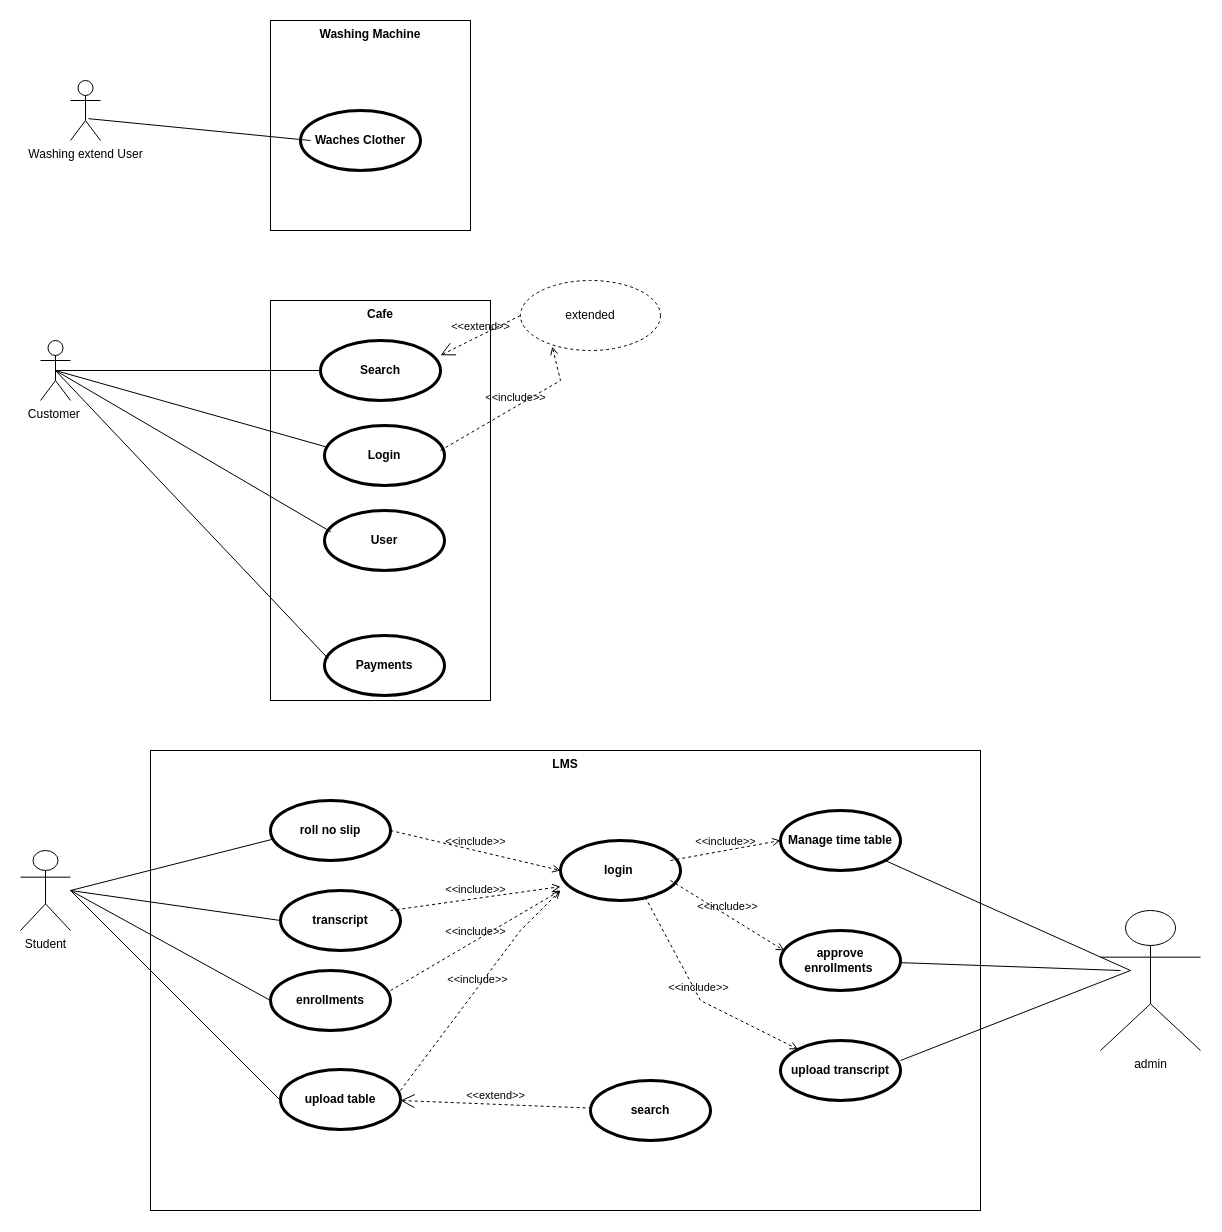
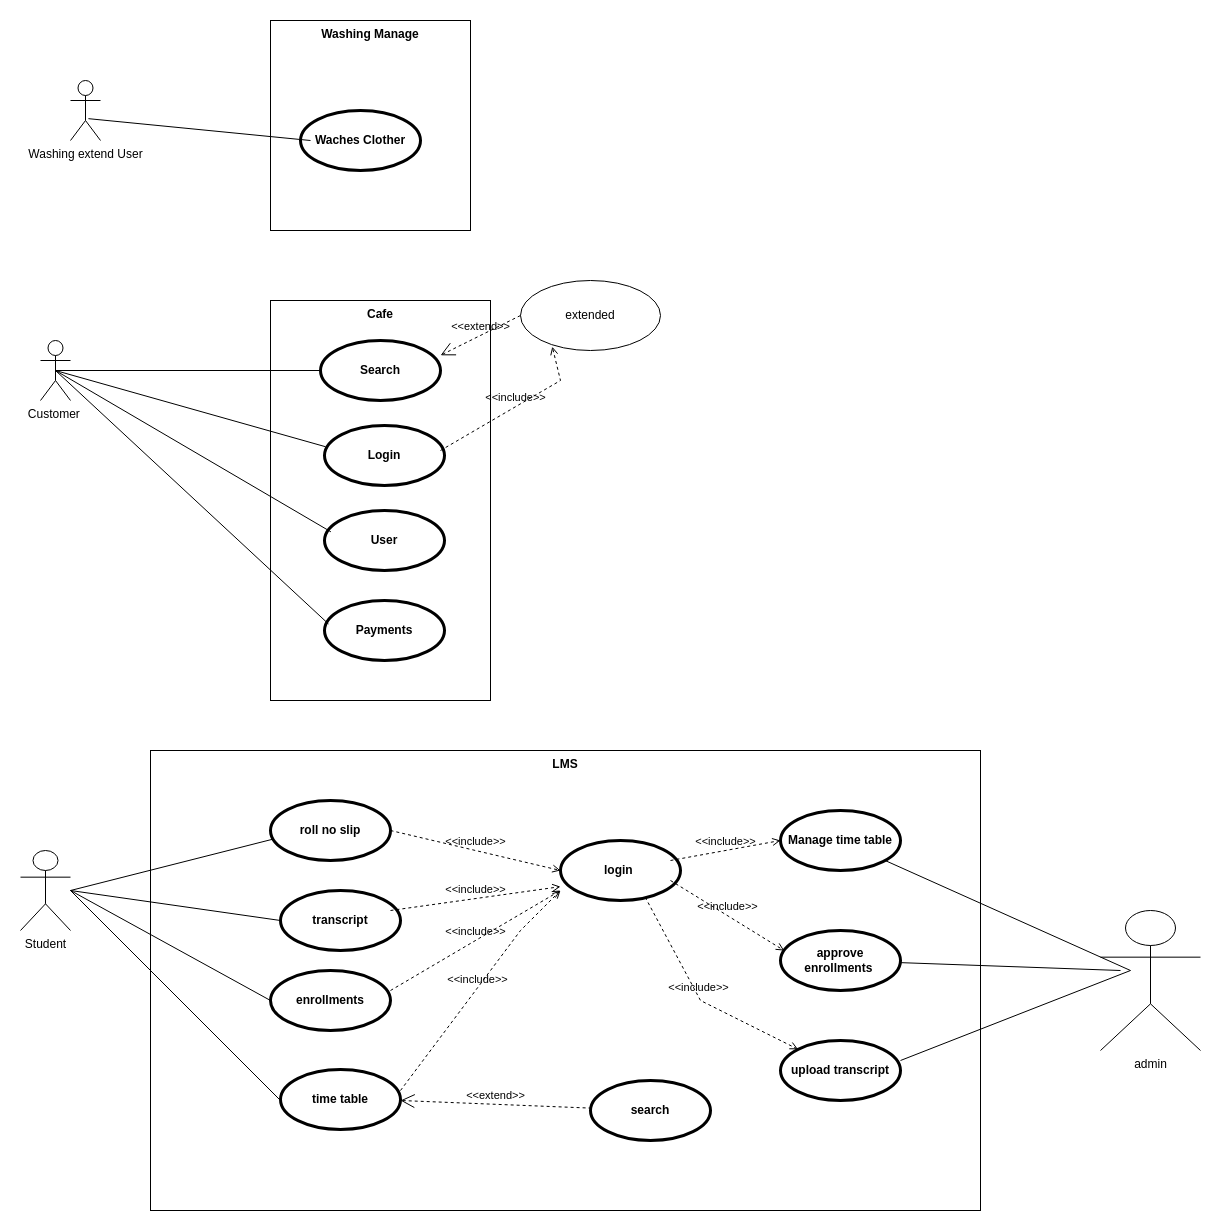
node "Washing Machine": label "Washing Machine" -> "Washing Manage"
node "extended": style dashed -> solid
node "Payments": moved (385, 666) -> (385, 631)
node "upload table": label "upload table" -> "time table"
